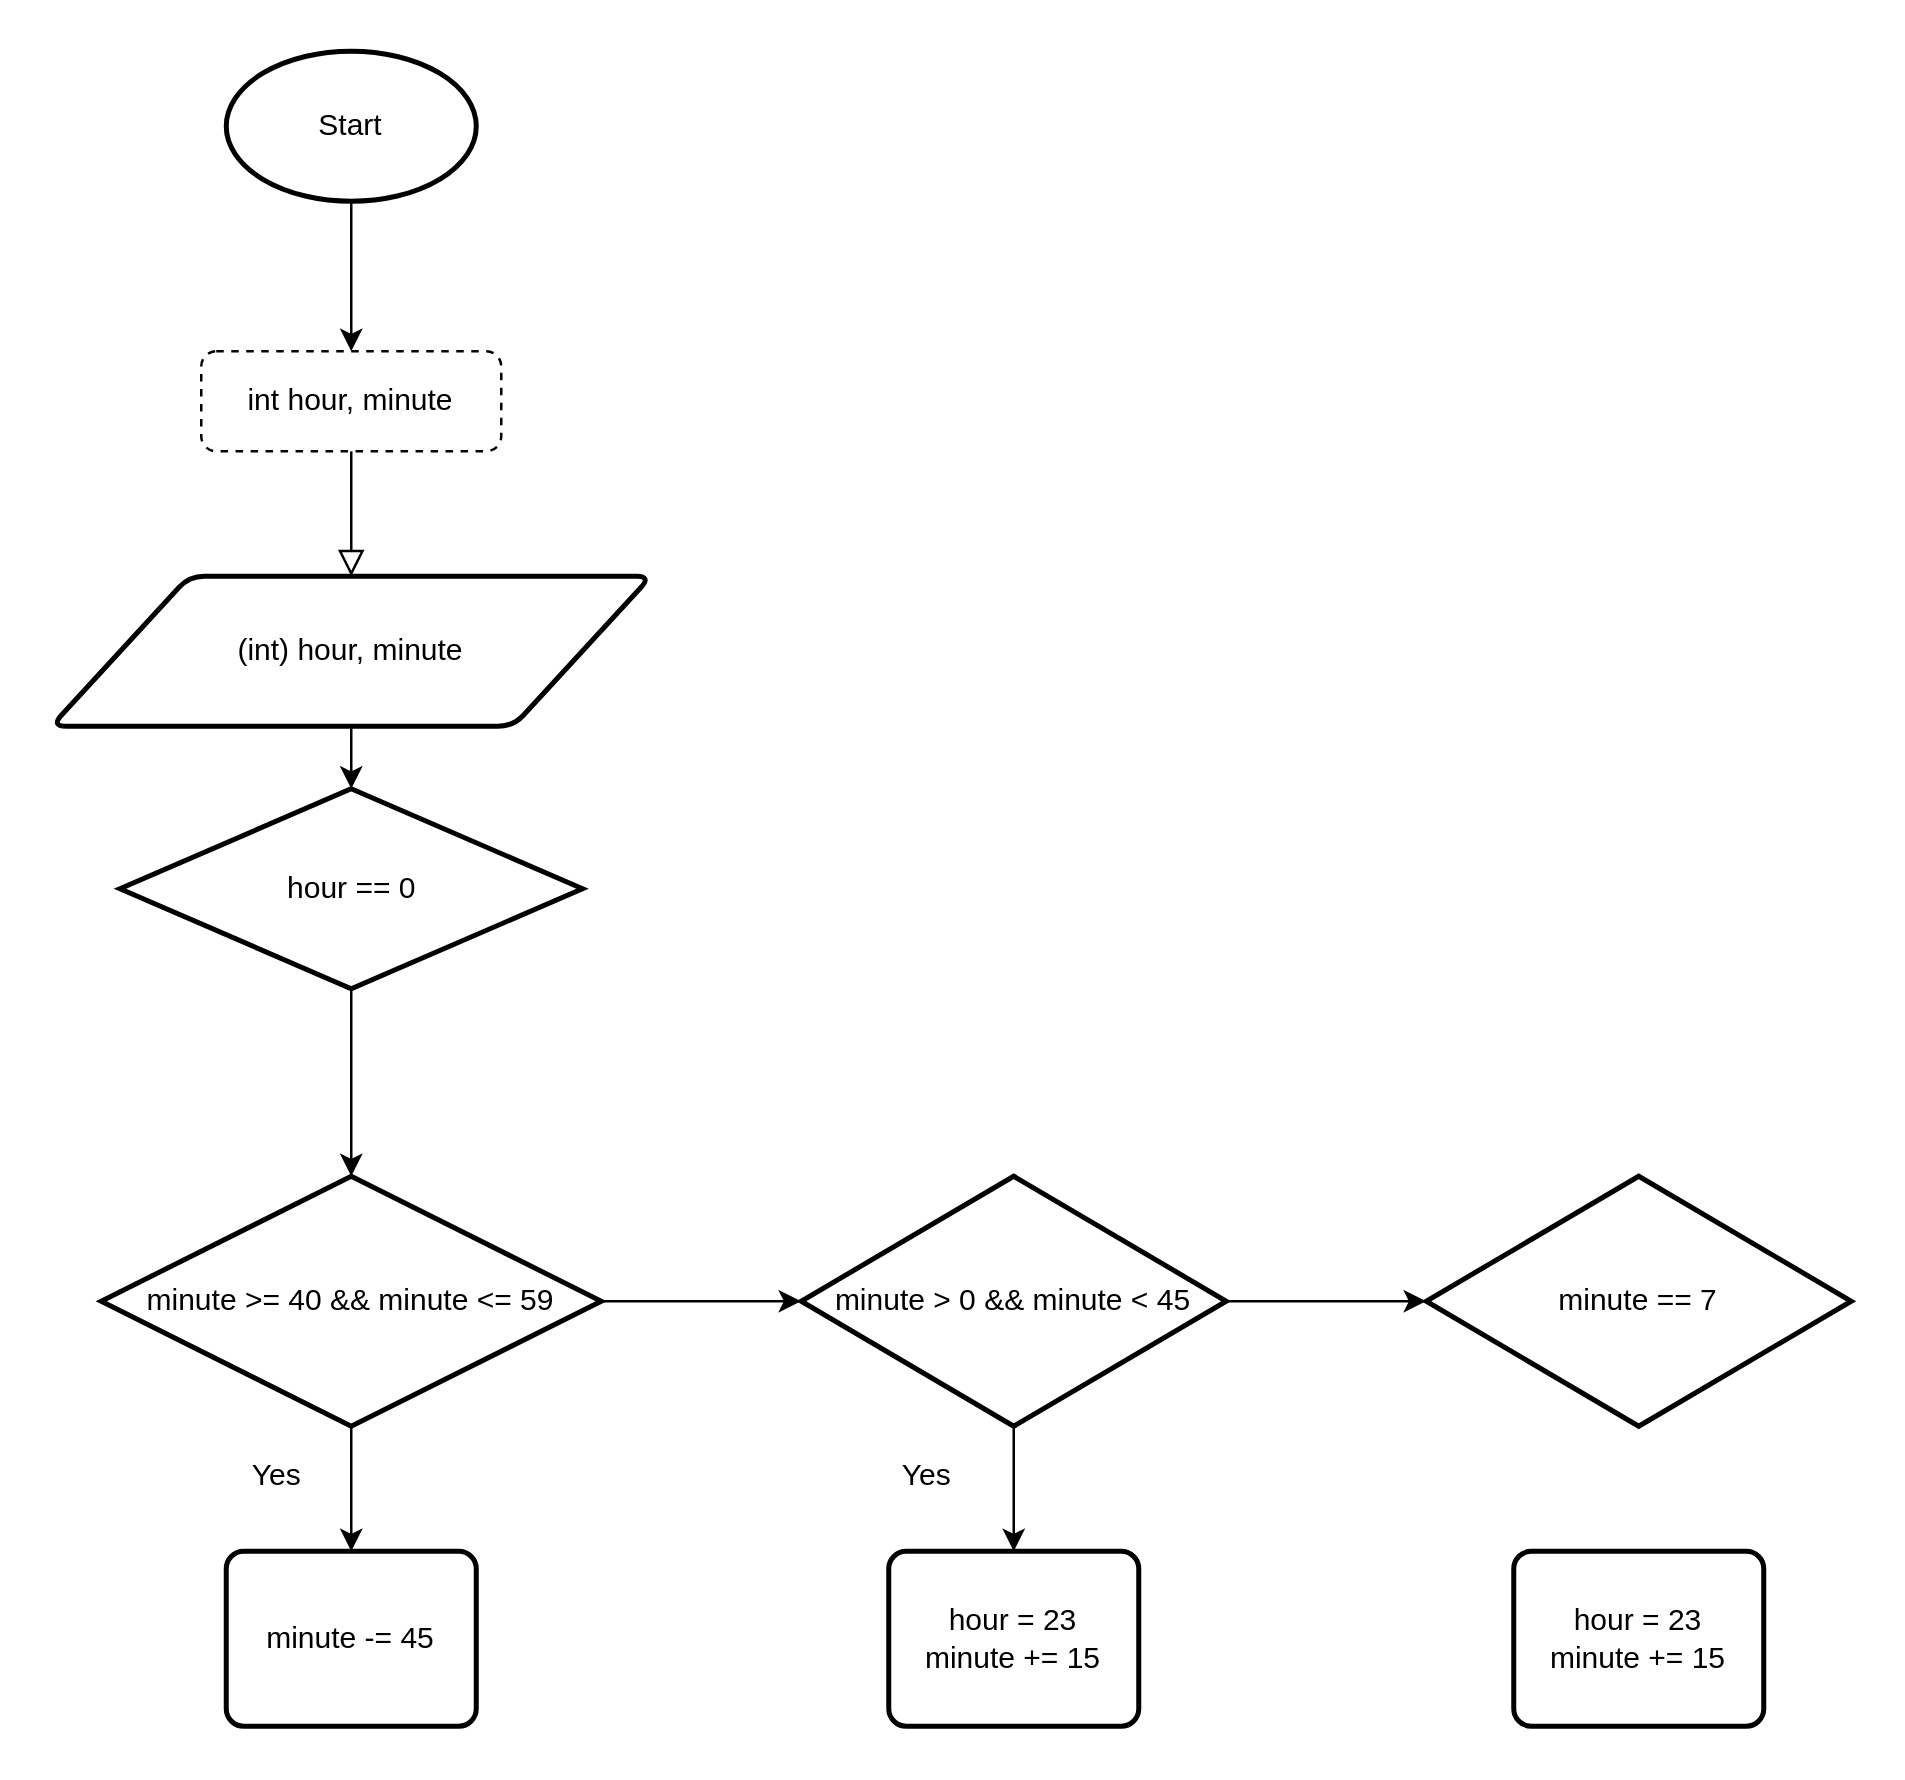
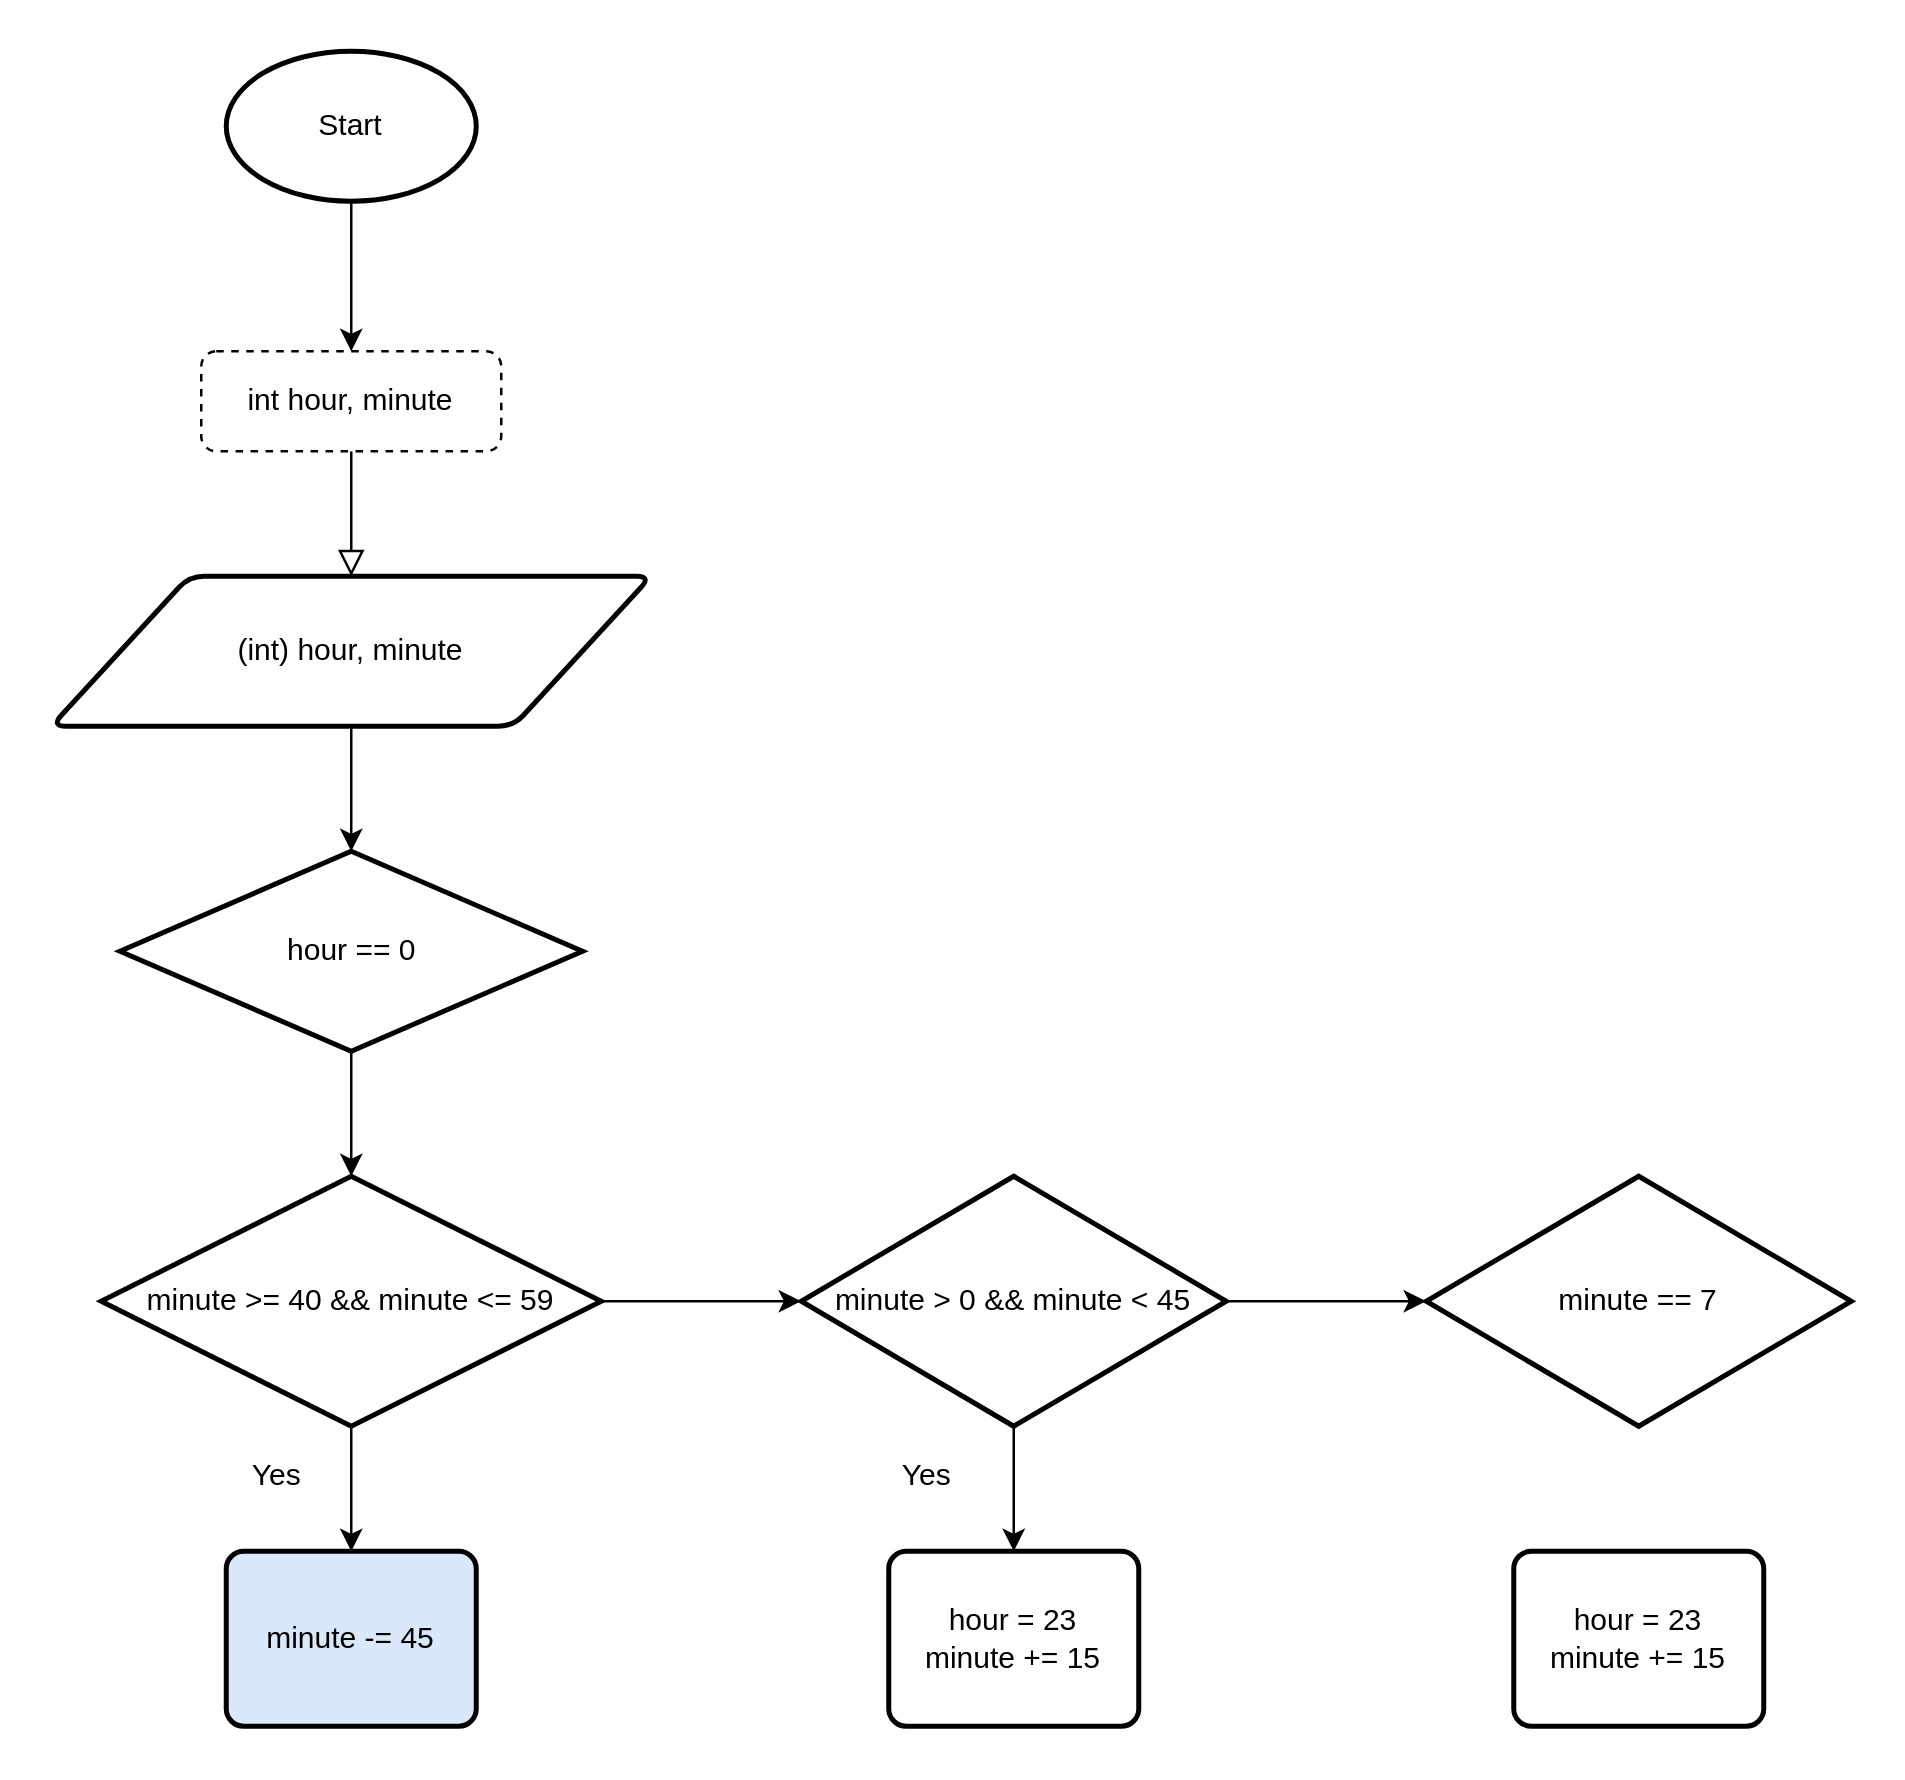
node "hour == 0": moved (351, 889) -> (351, 951)
node "minute -= 45": fillcolor #ffffff -> #dae8fc
